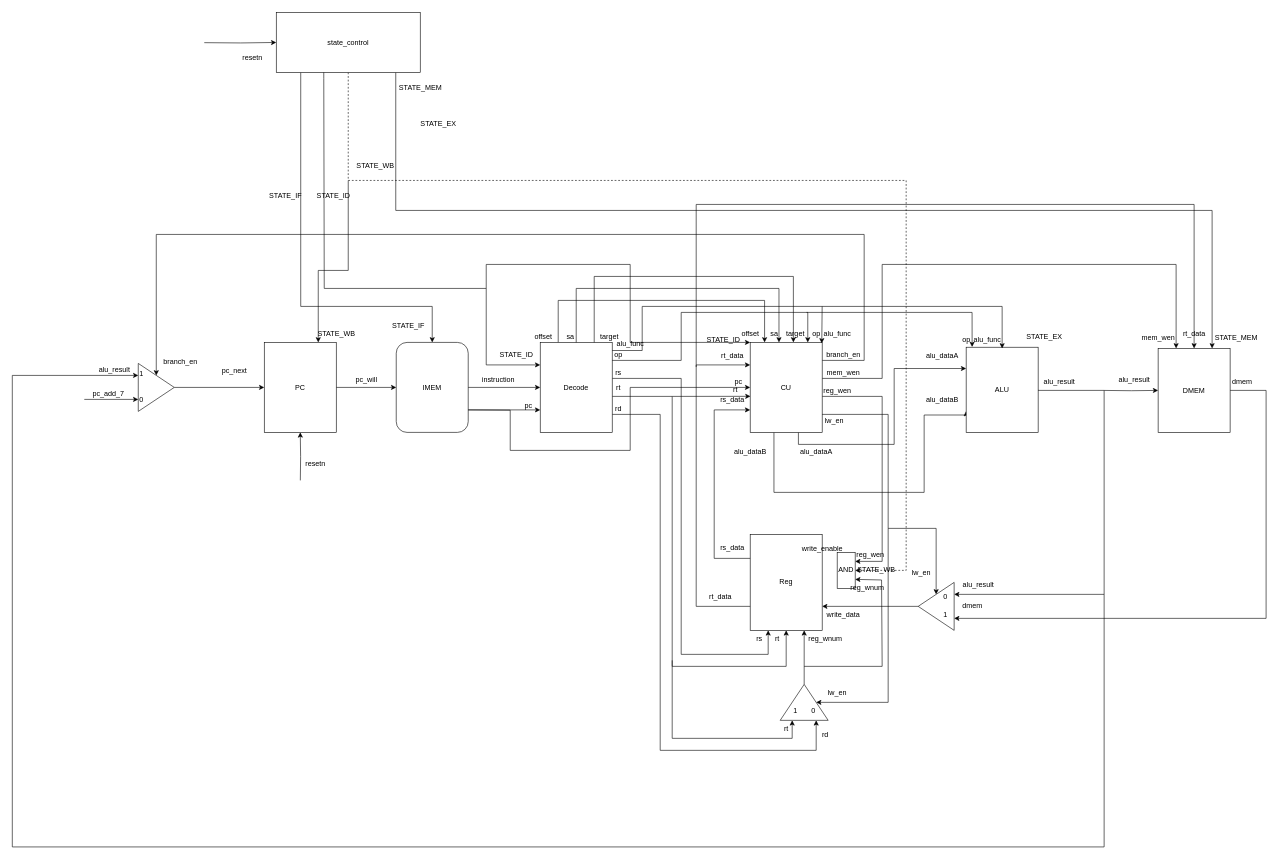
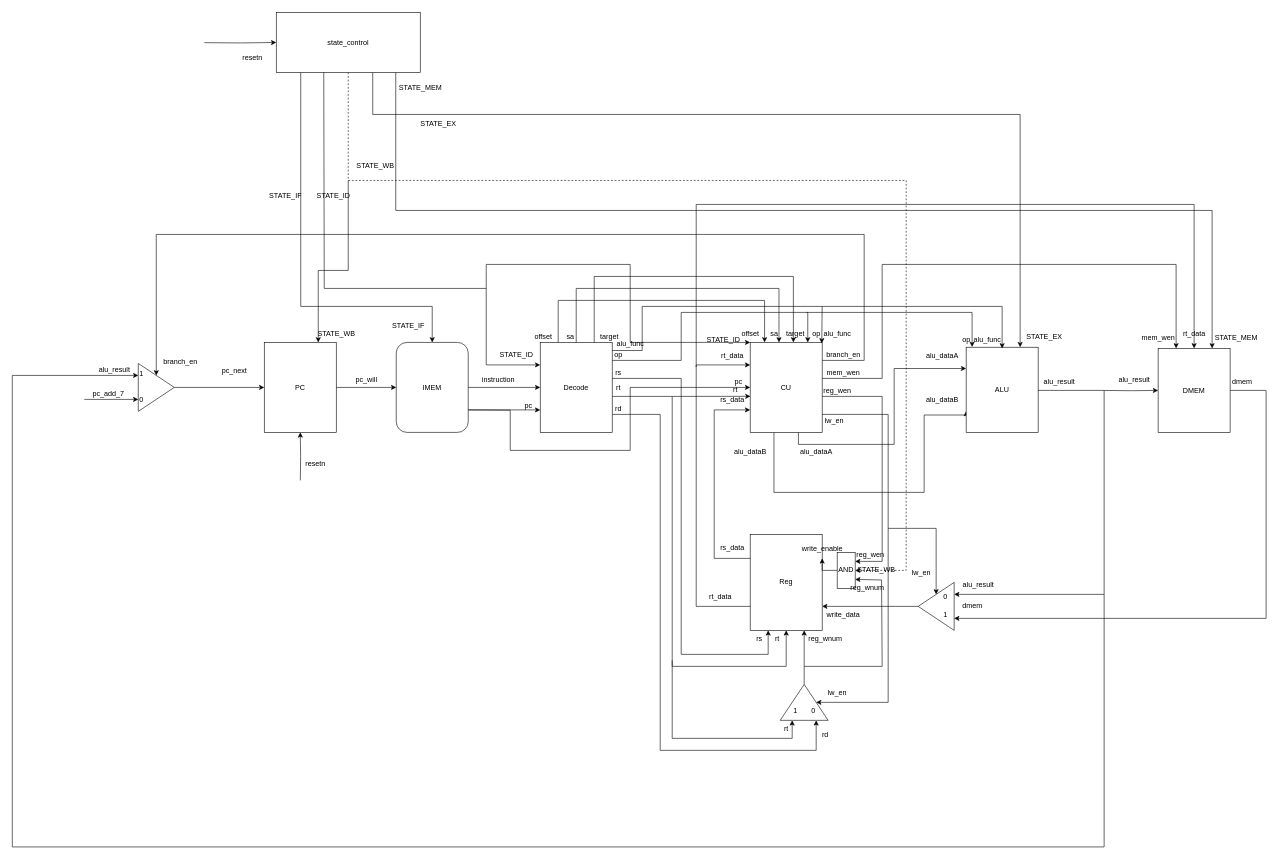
edge "state_control" -> "ALU": added
edge "AND" -> "Reg": added
